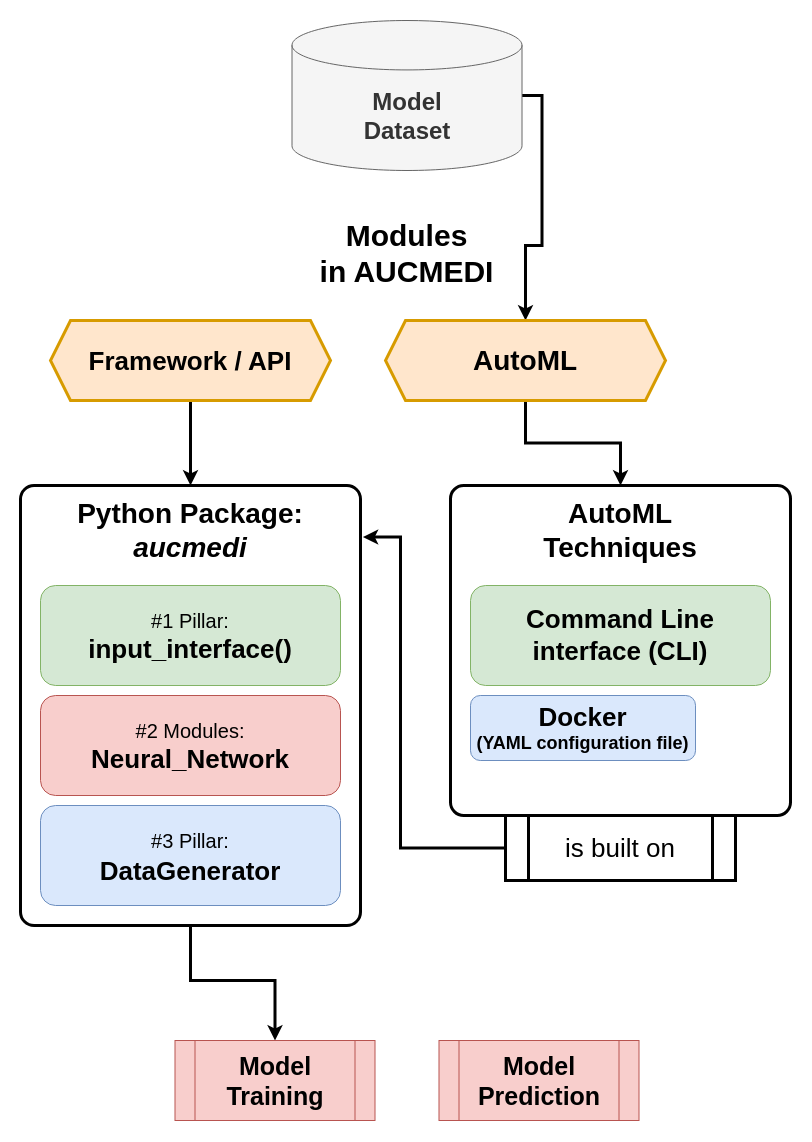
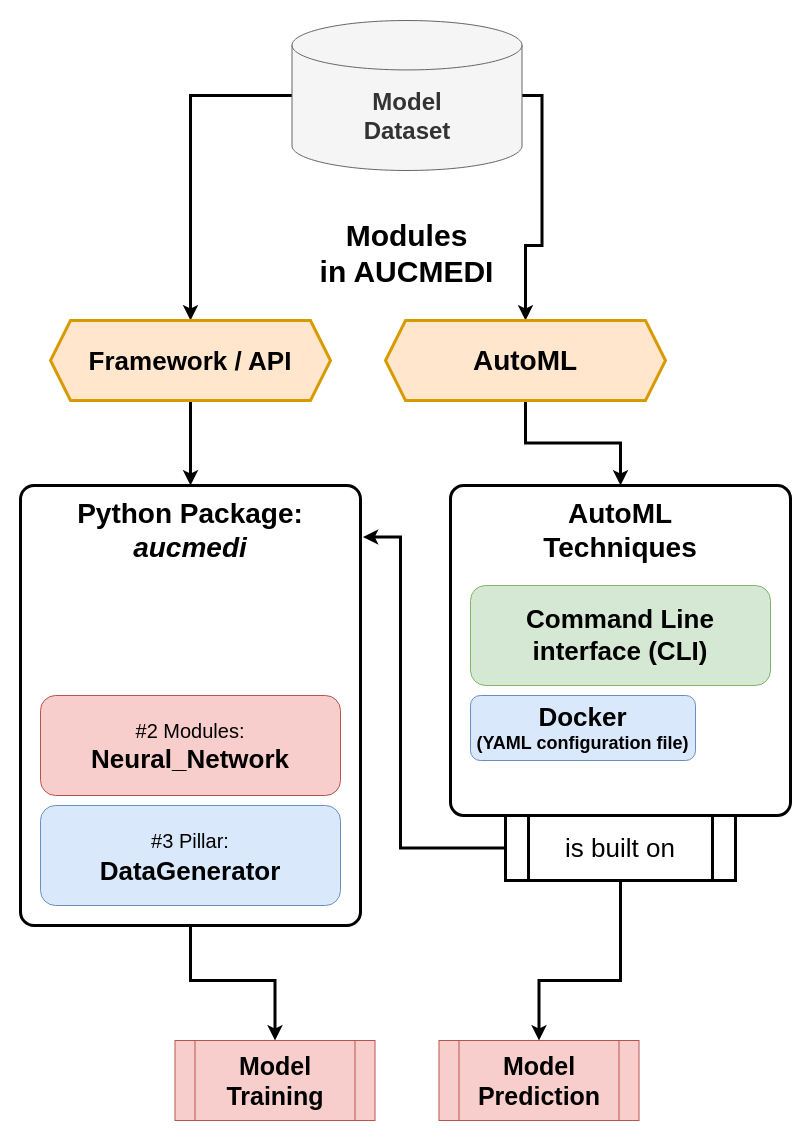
edge "Model Dataset" -> "Framework / API": added
node "#1 Pillar: input_interface()": removed
edge "is built on" -> "Model Prediction": added
